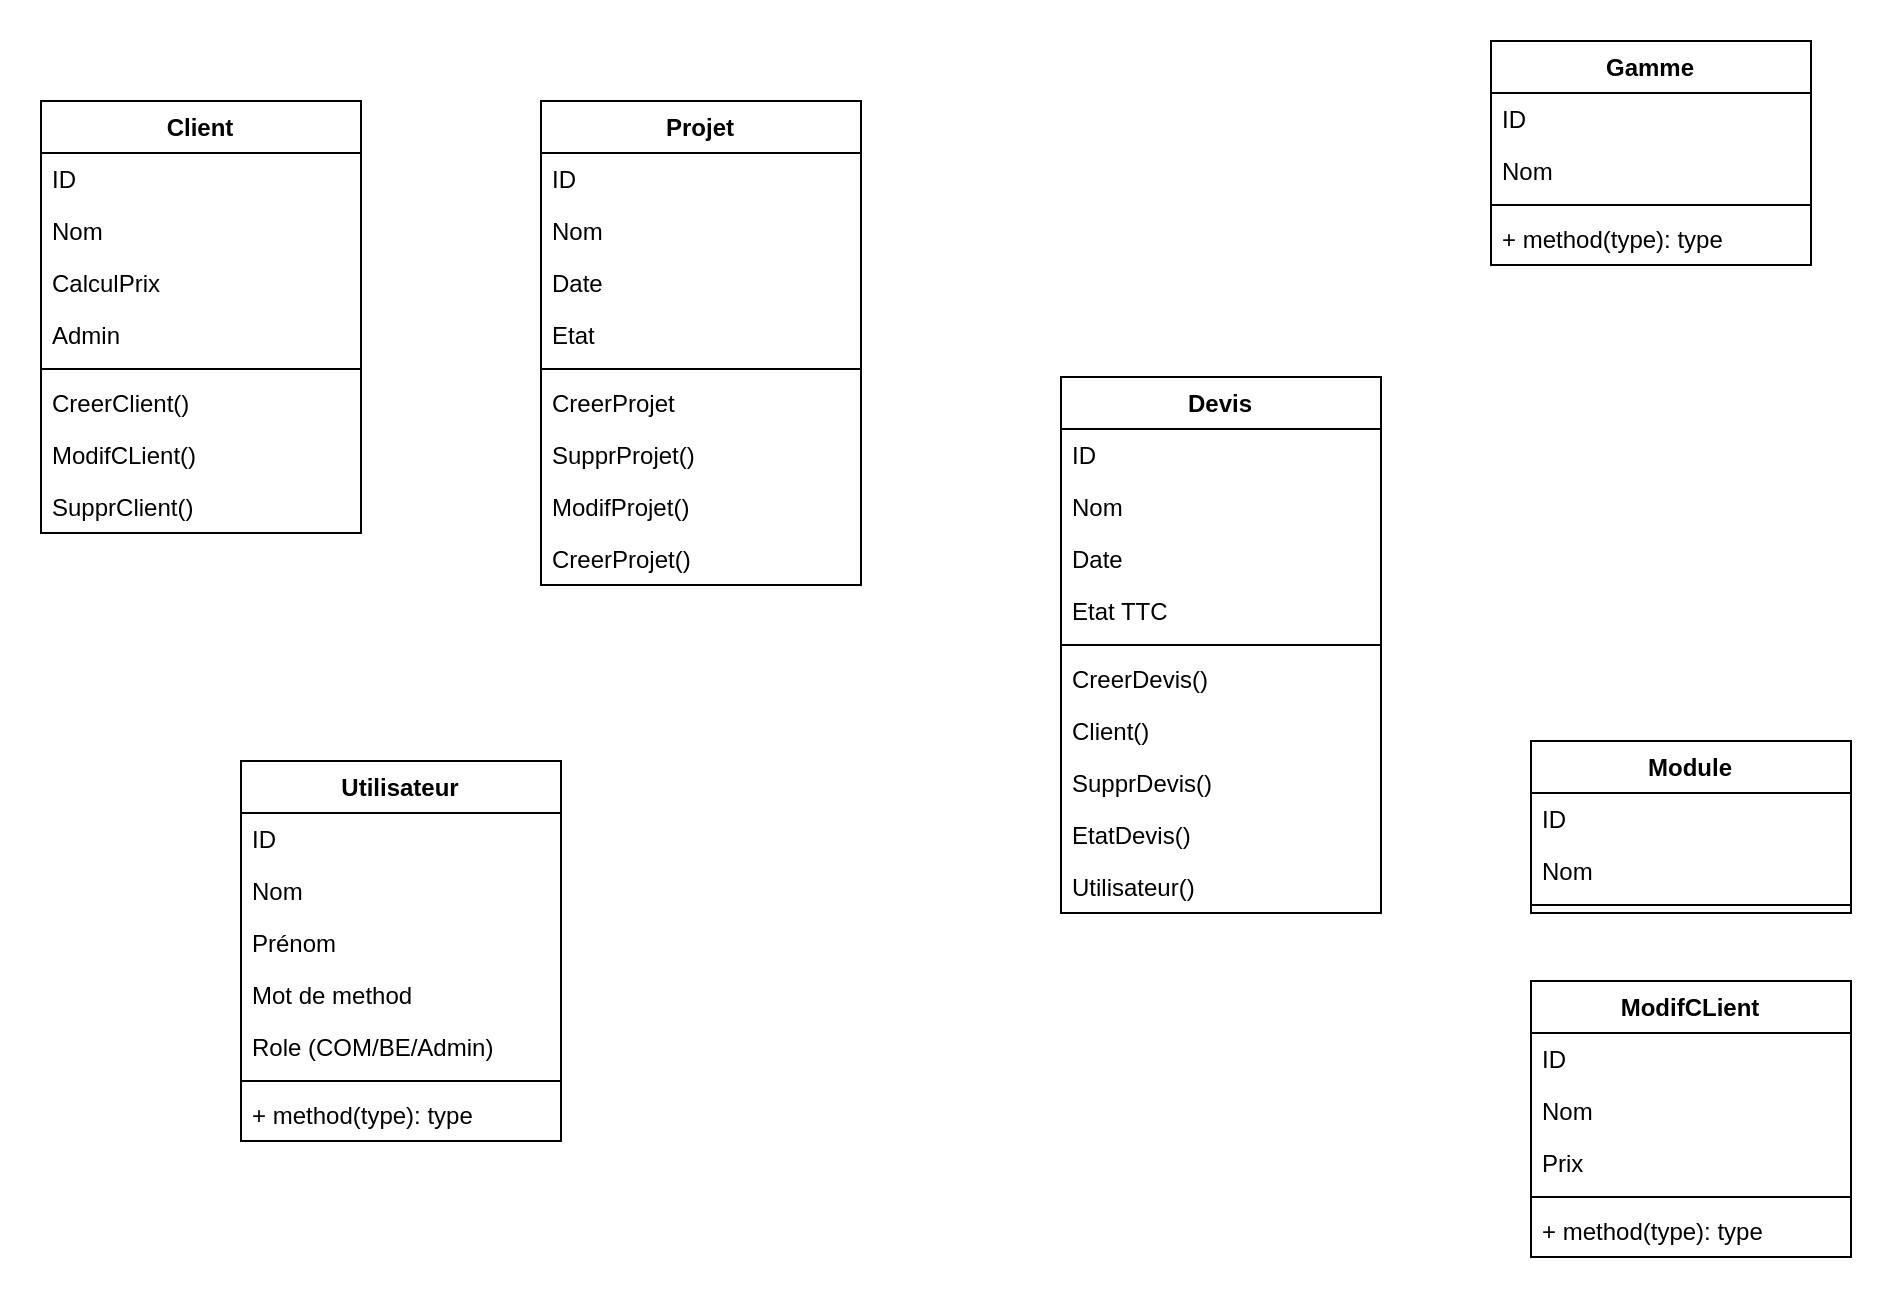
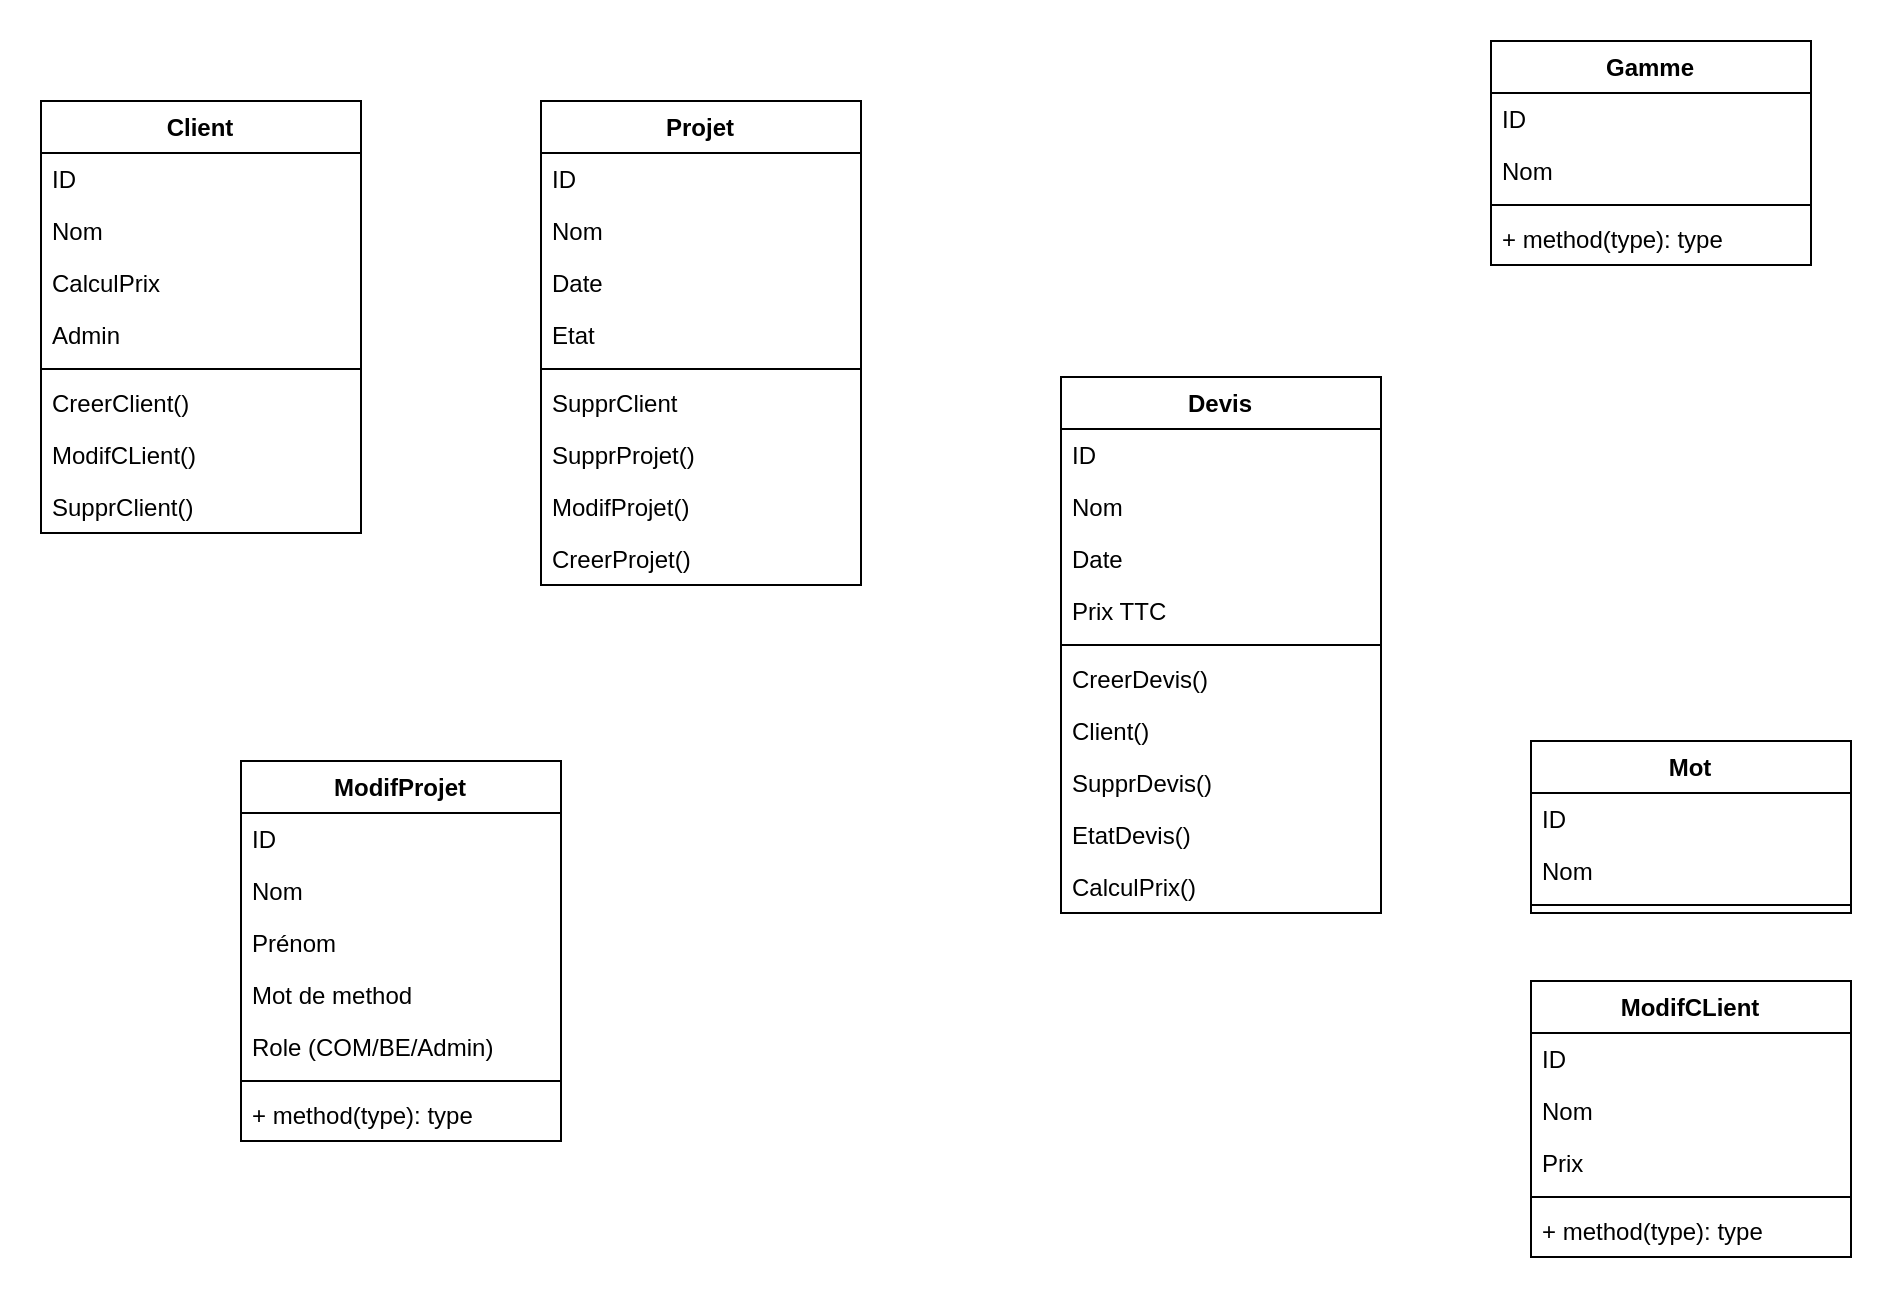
node "CreerProjet": label "CreerProjet" -> "SupprClient"
node "Etat TTC": label "Etat TTC" -> "Prix TTC"
node "Module": label "Module" -> "Mot"
node "Utilisateur": label "Utilisateur" -> "ModifProjet"
node "Utilisateur()": label "Utilisateur()" -> "CalculPrix()"
